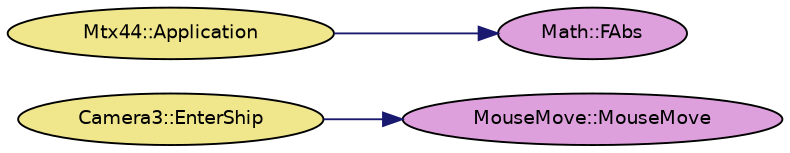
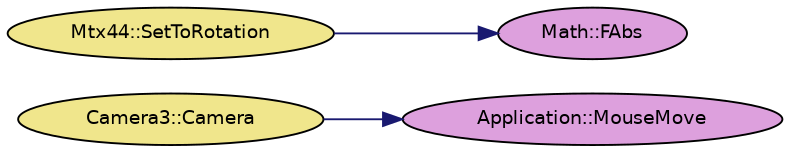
node "Mtx44::Application": label "Mtx44::Application" -> "Mtx44::SetToRotation"
node "Camera3::EnterShip": label "Camera3::EnterShip" -> "Camera3::Camera"
node "MouseMove::MouseMove": label "MouseMove::MouseMove" -> "Application::MouseMove"
